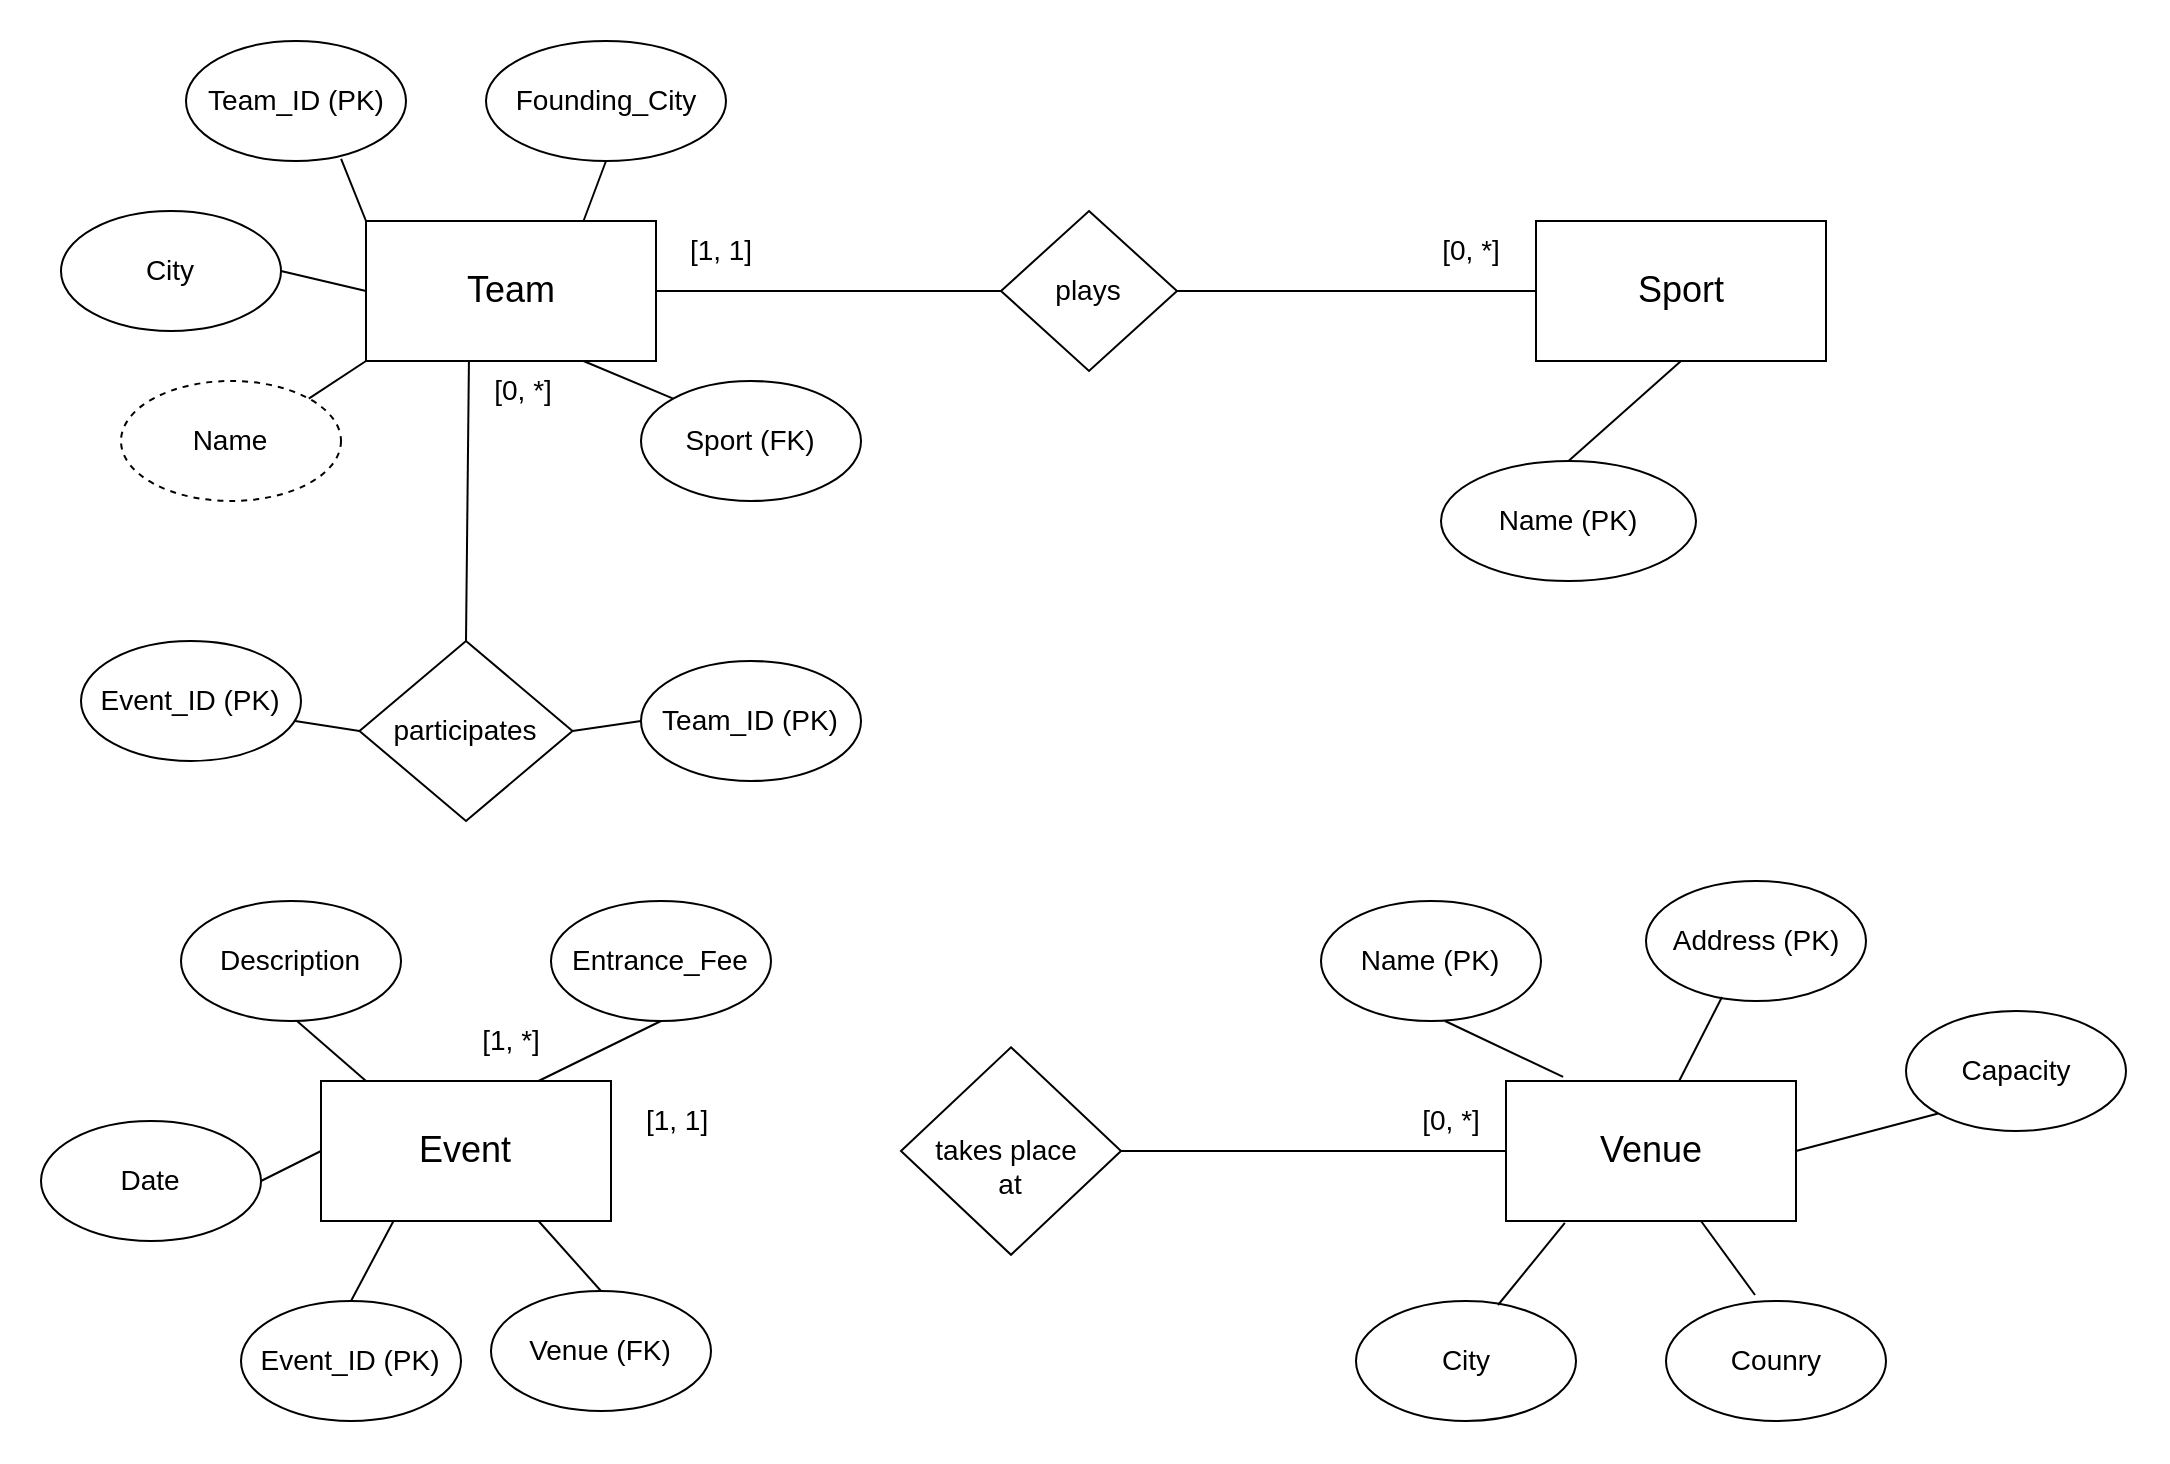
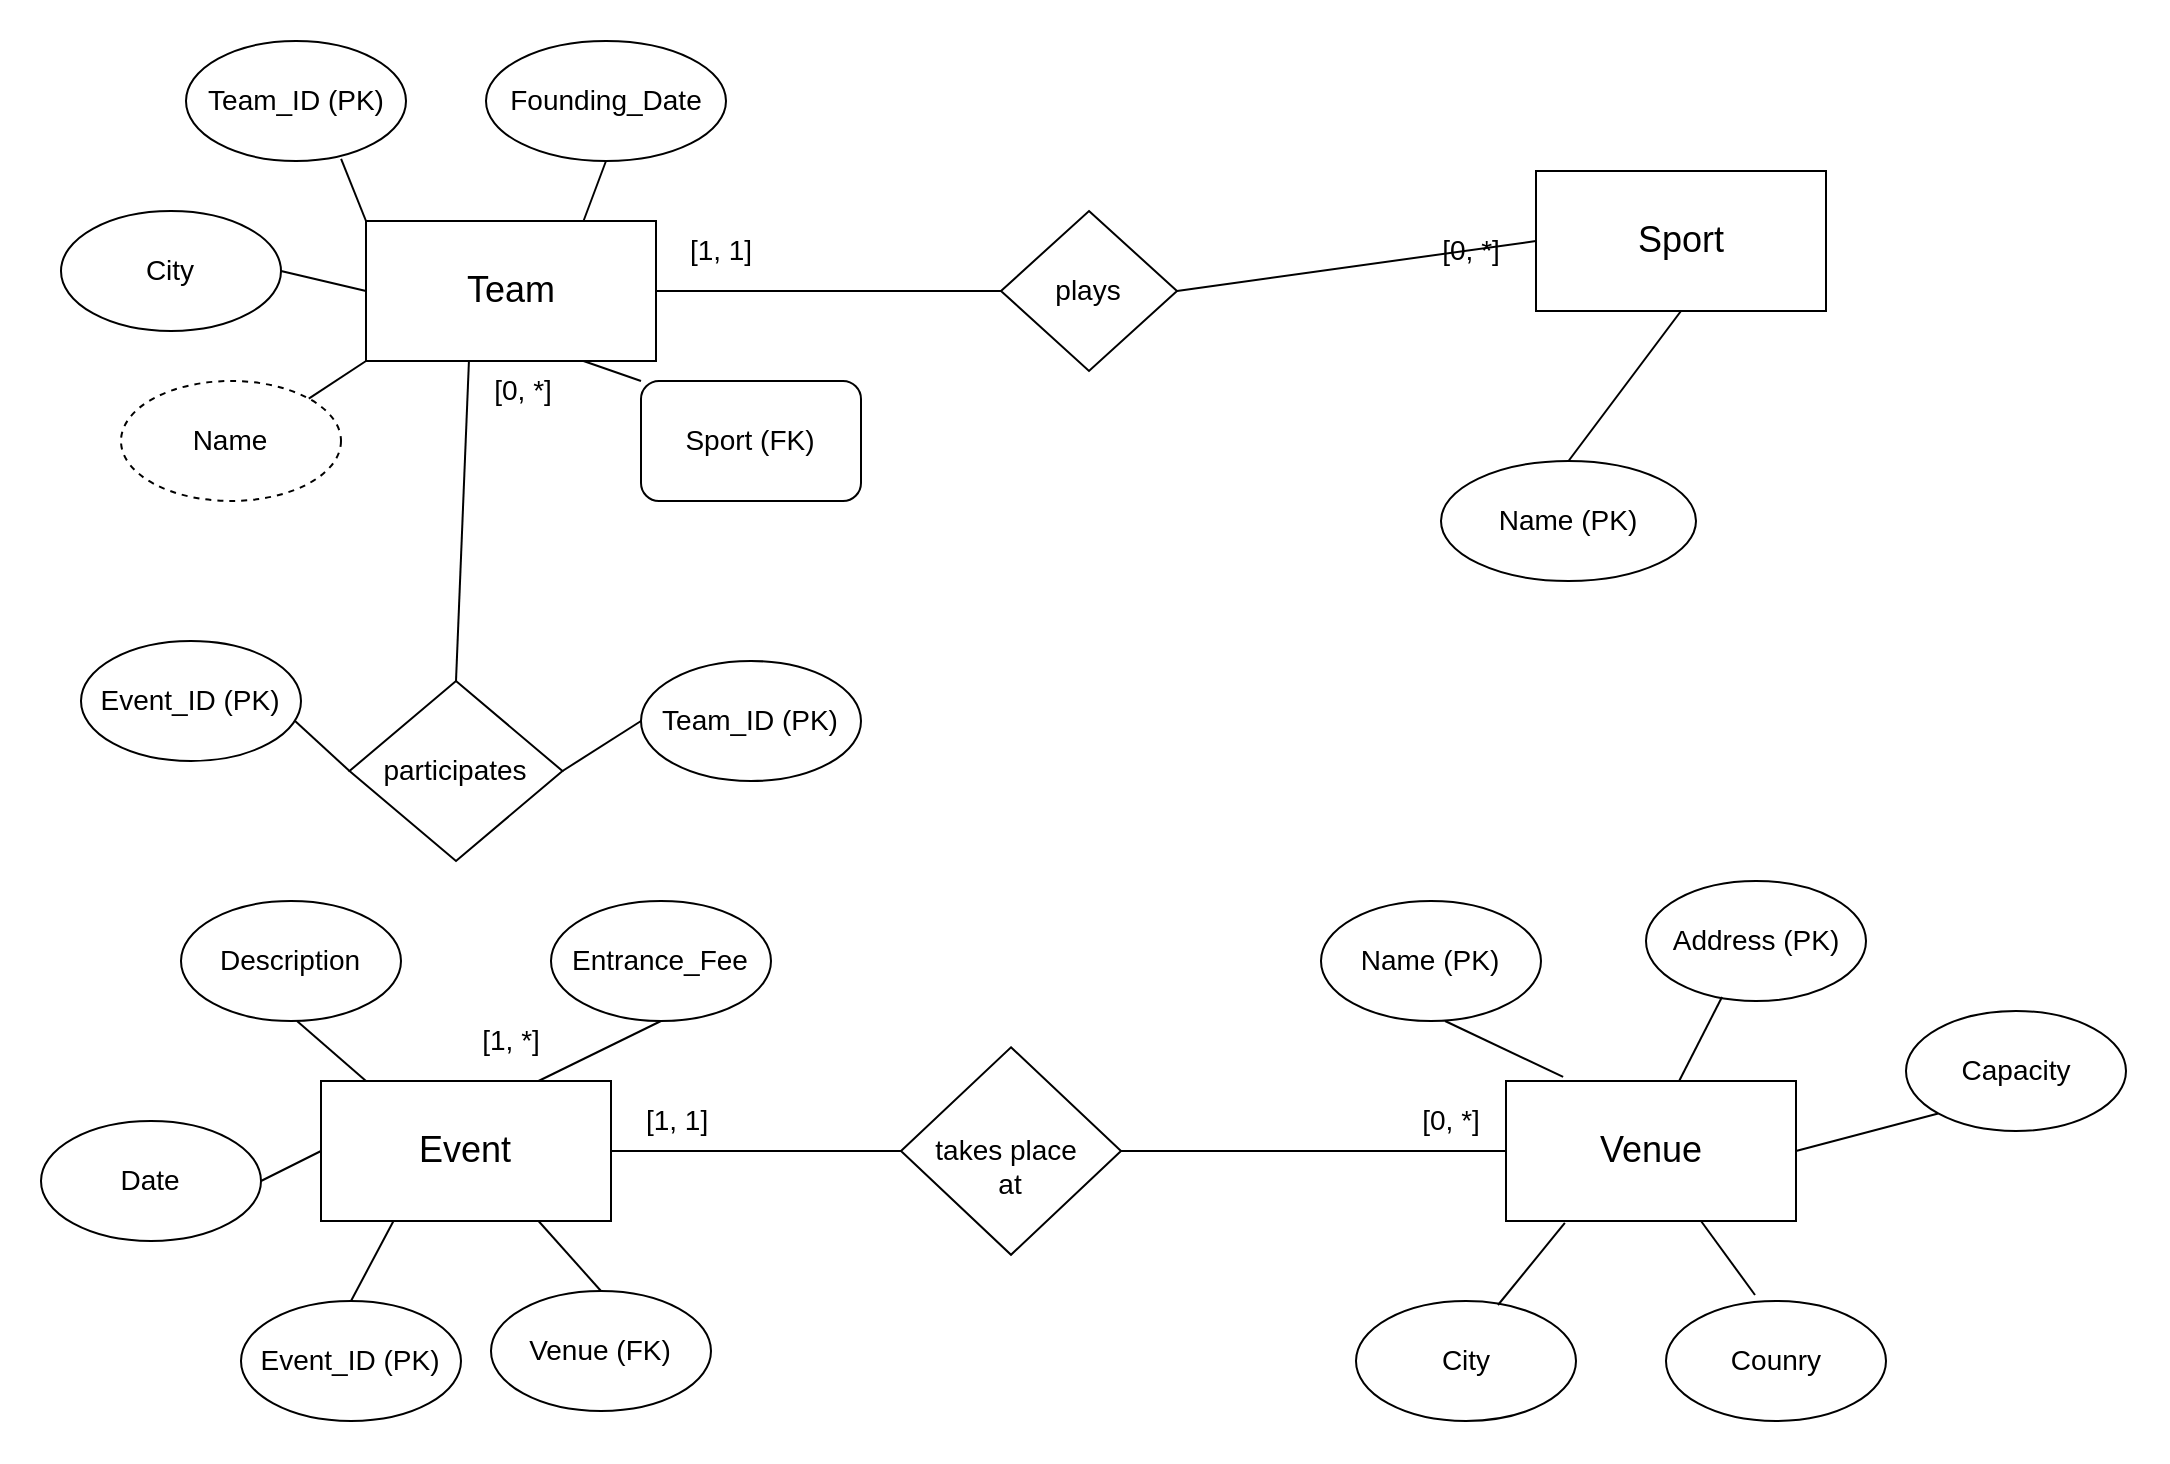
node "Founding_City": label "Founding_City" -> "Founding_Date"
node "Sport": moved (1681, 291) -> (1681, 241)
node "Sport (FK)": shape ellipse -> rounded rectangle
node "participates": moved (466, 731) -> (456, 771)
edge "Event" -- "takes place at": added
